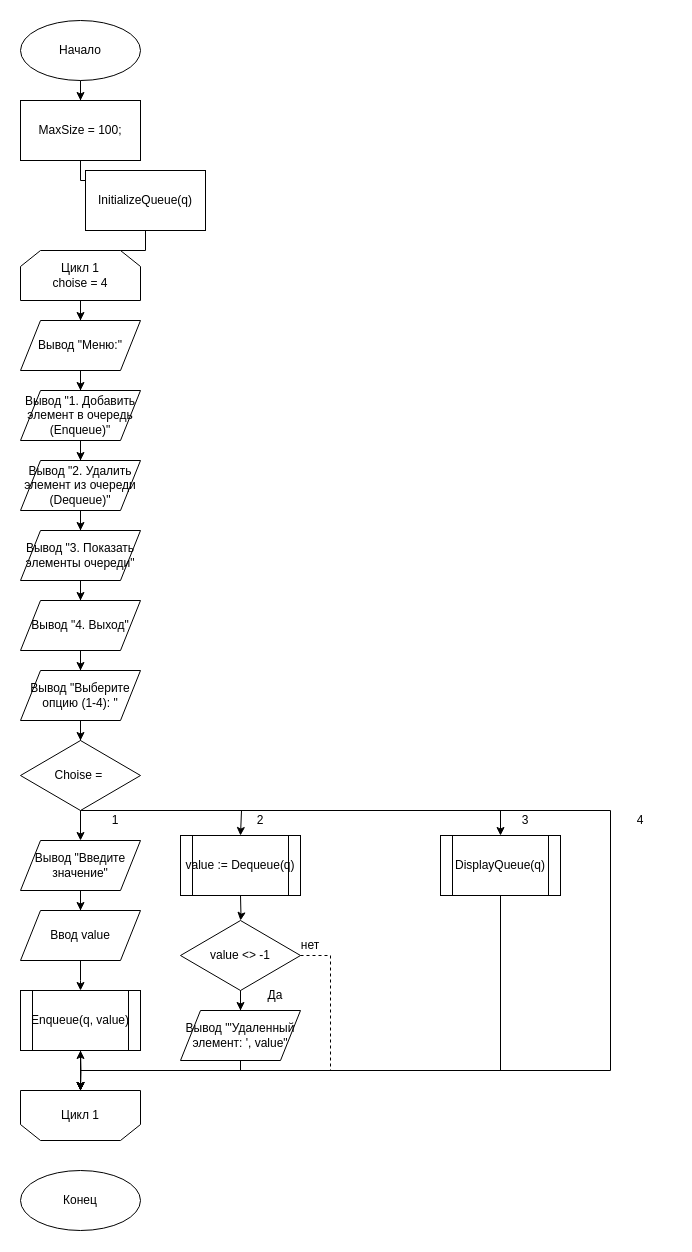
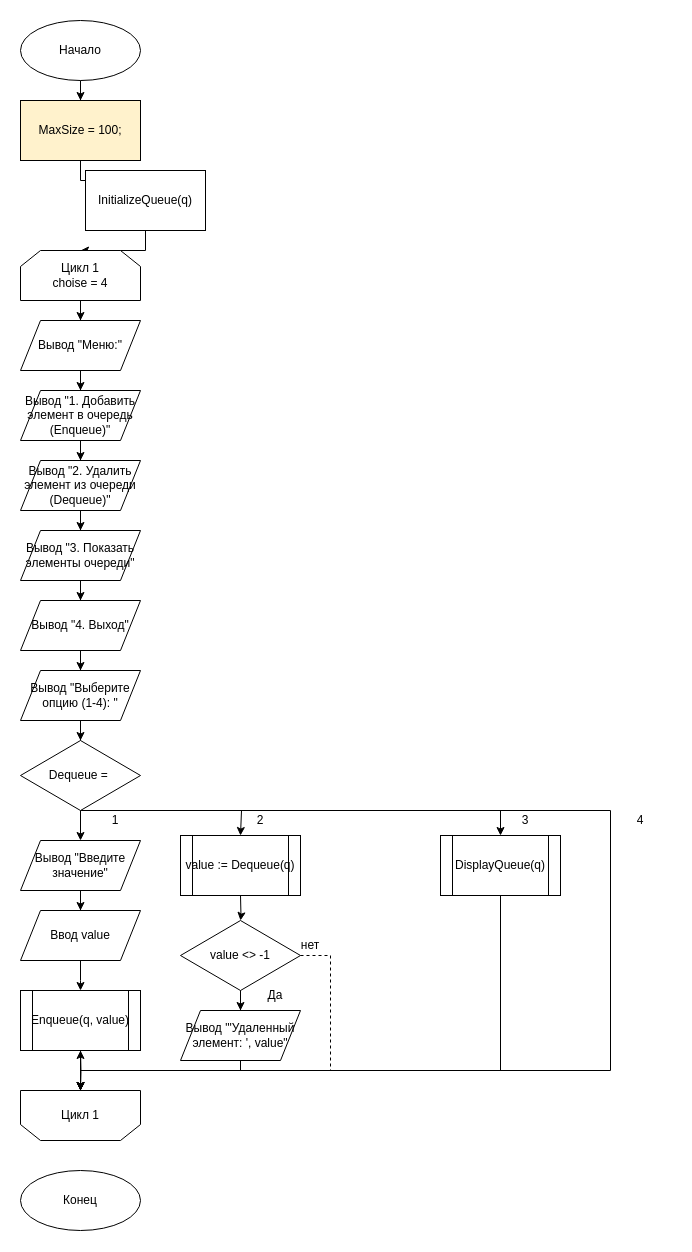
node "MaxSize = 100;": fillcolor #ffffff -> #fff2cc
edge "InitializeQueue(q)" -- "Цикл 1 сhoise = 4": arrowhead none -> classic
node "Choise =": label "Choise =" -> "Dequeue ="
